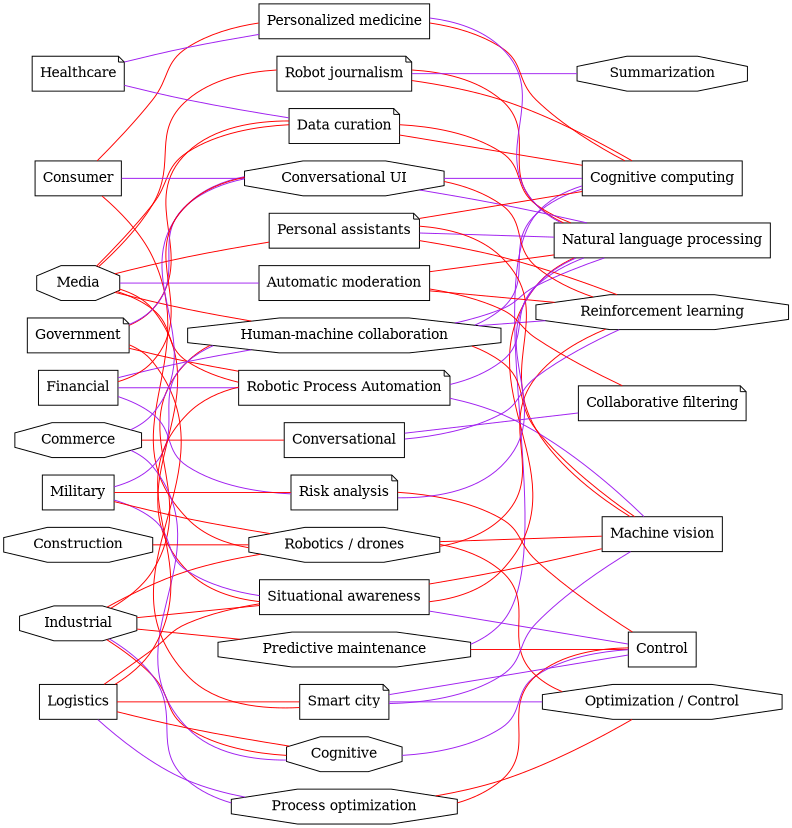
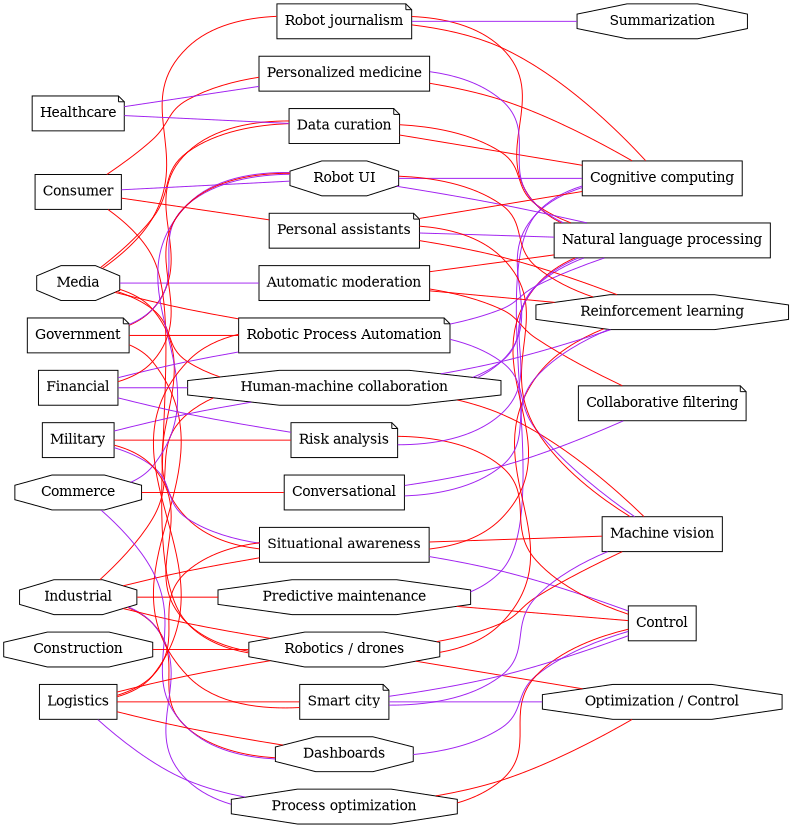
node "Conversational UI": label "Conversational UI" -> "Robot UI"
edge "Personal assistants" -- "Media": now "Personal assistants" -- "Consumer"
edge "Robotics / drones" -- "Logistics": added
node "Cognitive": label "Cognitive" -> "Dashboards"
